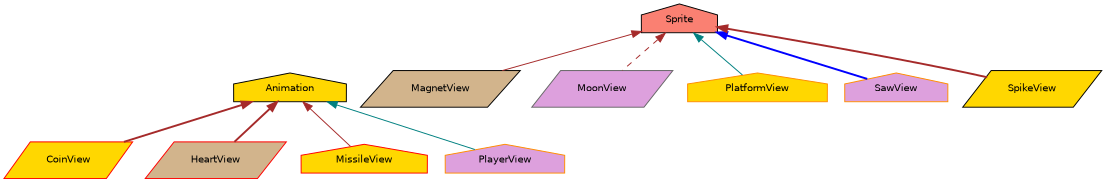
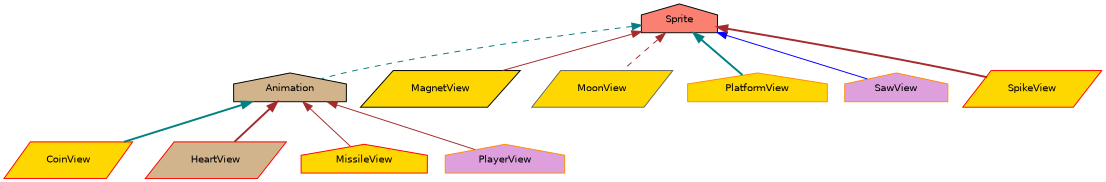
edge "Animation" -> "Sprite": added
edge "PlatformView" -> "Sprite": style solid -> bold
edge "SawView" -> "Sprite": style bold -> solid
node "Animation": fillcolor gold -> tan
node "MagnetView": fillcolor tan -> gold
node "MoonView": fillcolor plum -> gold
node "SpikeView": color black -> red
edge "CoinView" -> "Animation": color brown -> teal
edge "PlayerView" -> "Animation": color teal -> brown
